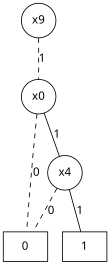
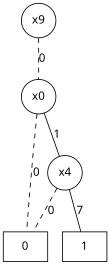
edge "x9" -- "x0": label "1" -> "0"
edge "x4" -- "1": label "1" -> "7"
